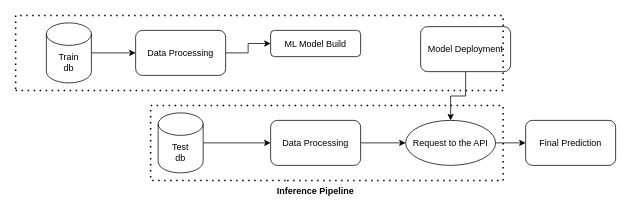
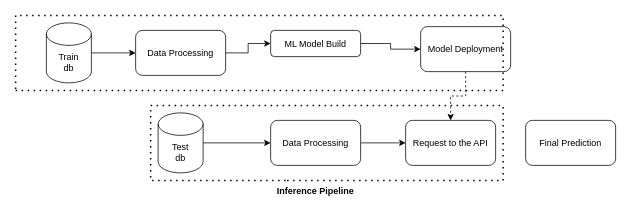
edge "ML Model Build" -> "Model Deployment": added
edge "Model Deployment" -> "Request to the API": style solid -> dashed
node "Request to the API": shape ellipse -> rounded rectangle
edge "Request to the API" -> "Final Prediction": removed
